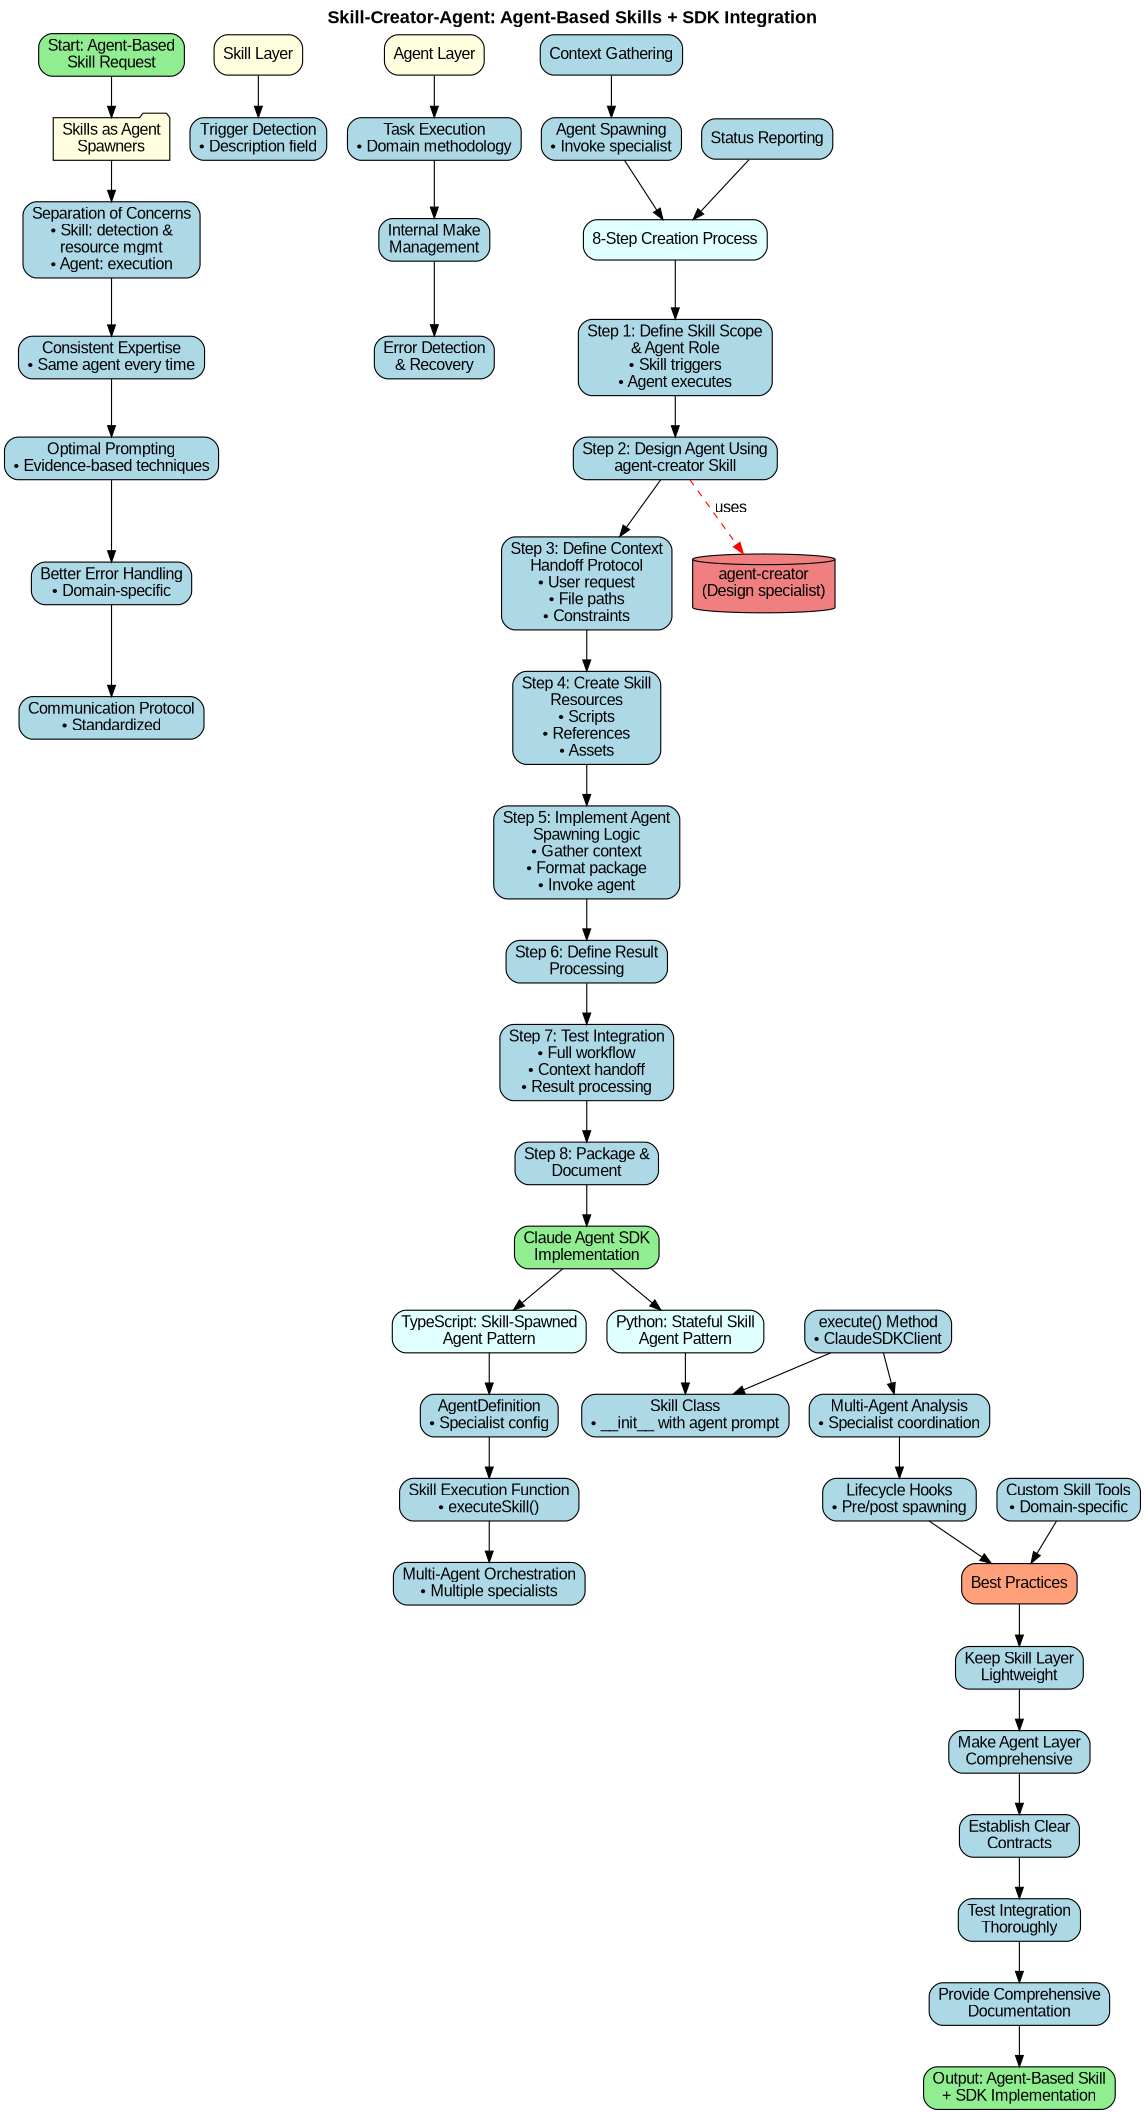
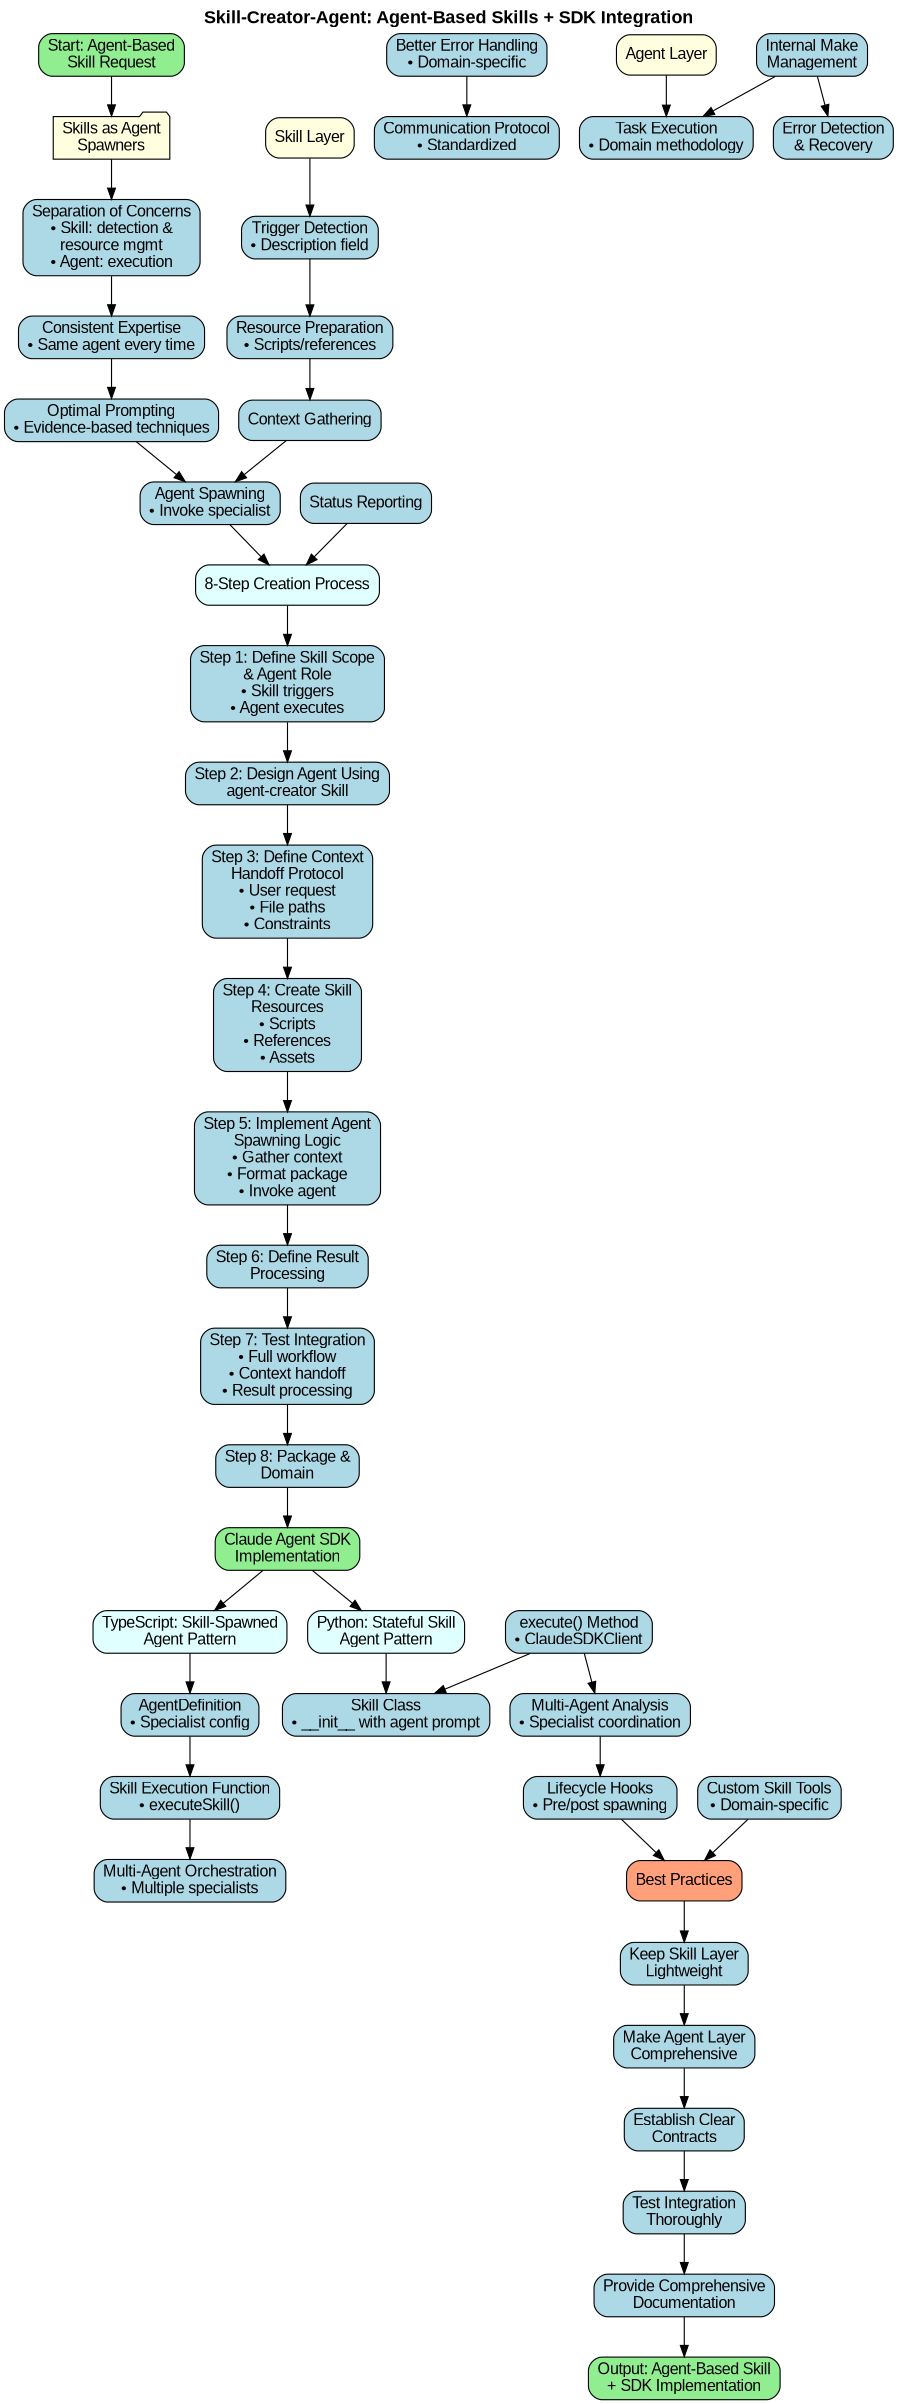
edge "Task Execution • Domain methodology" -> "Internal Make Management": reversed
node "Resource Preparation • Scripts/references": added
edge "Optimal Prompting • Evidence-based techniques" -> "Better Error Handling • Domain-specific": now "Optimal Prompting • Evidence-based techniques" -> "Agent Spawning • Invoke specialist"
node "agent-creator (Design specialist)": removed
node "Step 8: Package & Document": label "Step 8: Package & Document" -> "Step 8: Package & Domain"
